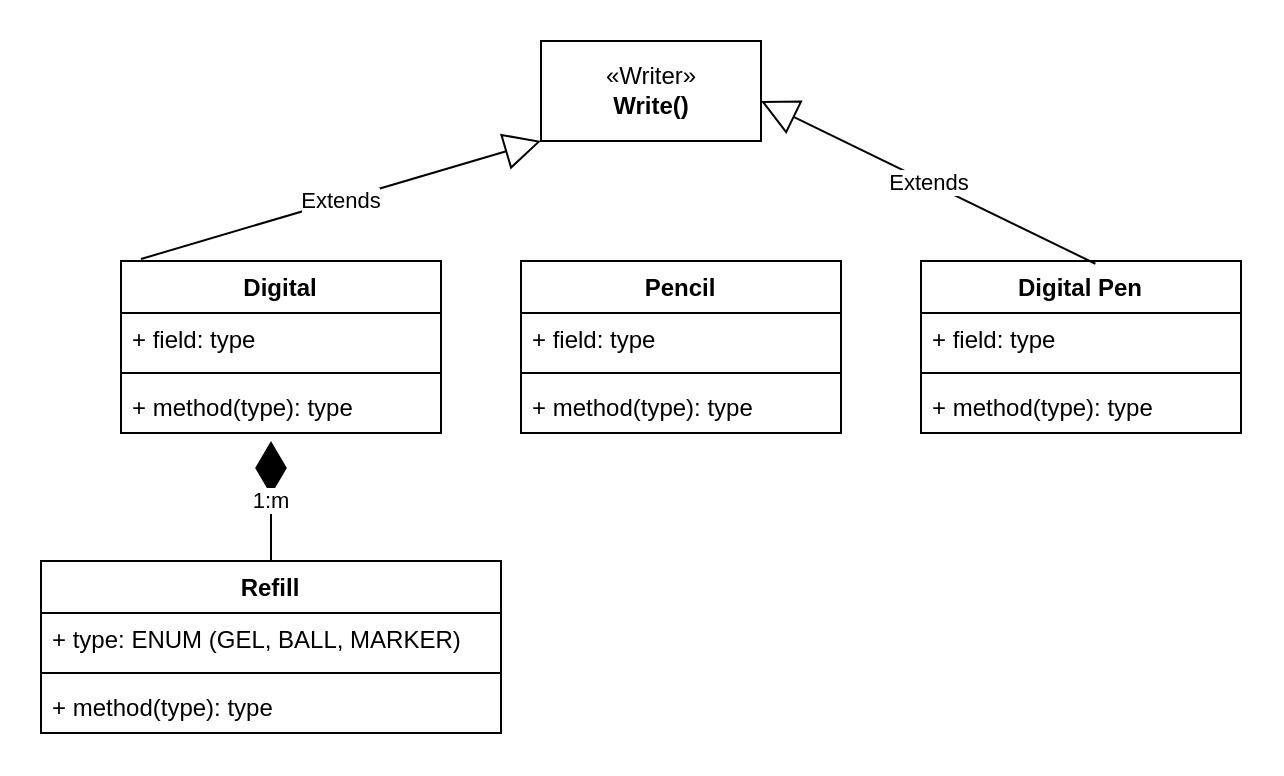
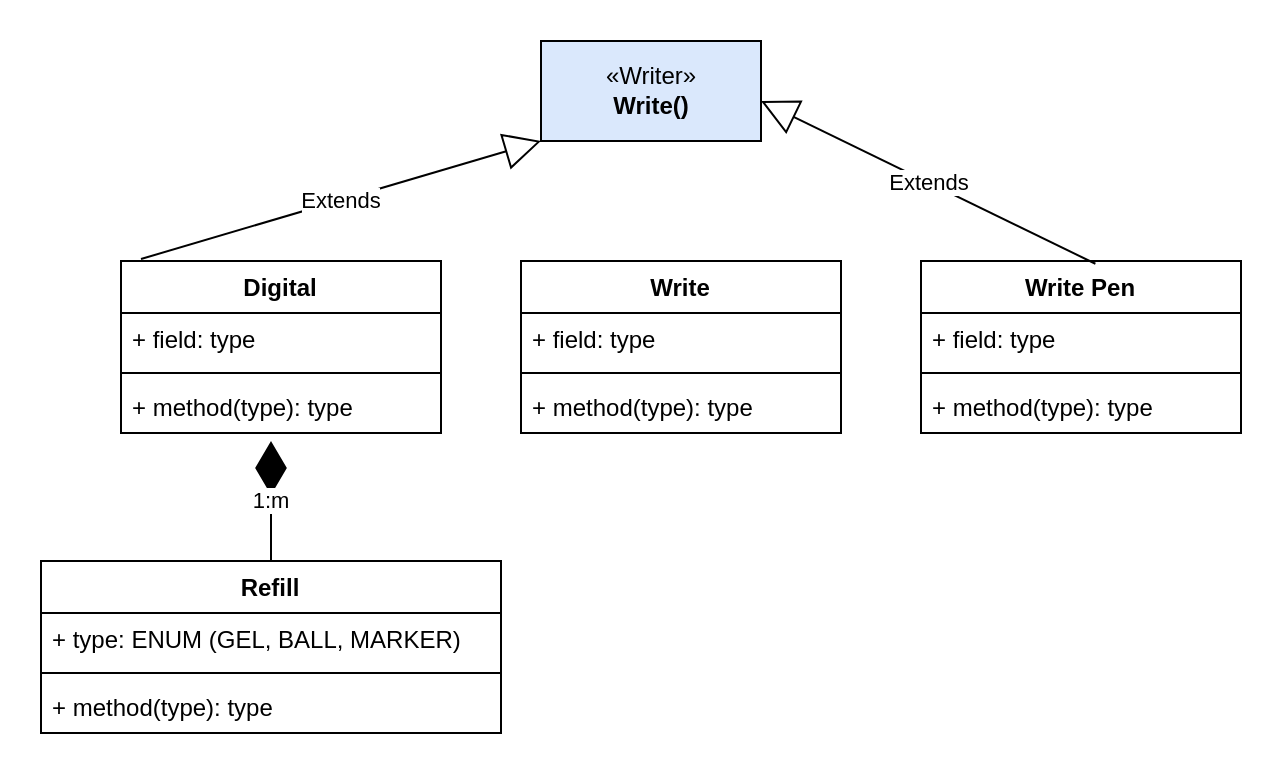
node "«Writer» Write()": fillcolor #ffffff -> #dae8fc
node "Pencil": label "Pencil" -> "Write"
node "Digital Pen": label "Digital Pen" -> "Write Pen"
